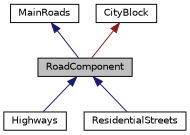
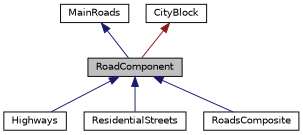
node "RoadsComposite": added
